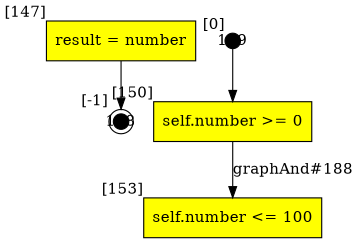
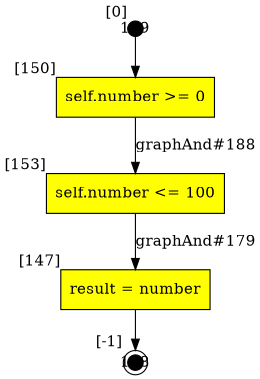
edge "self.number <= 100 [153]" -> "result = number [147]": added, label "graphAnd#179"
